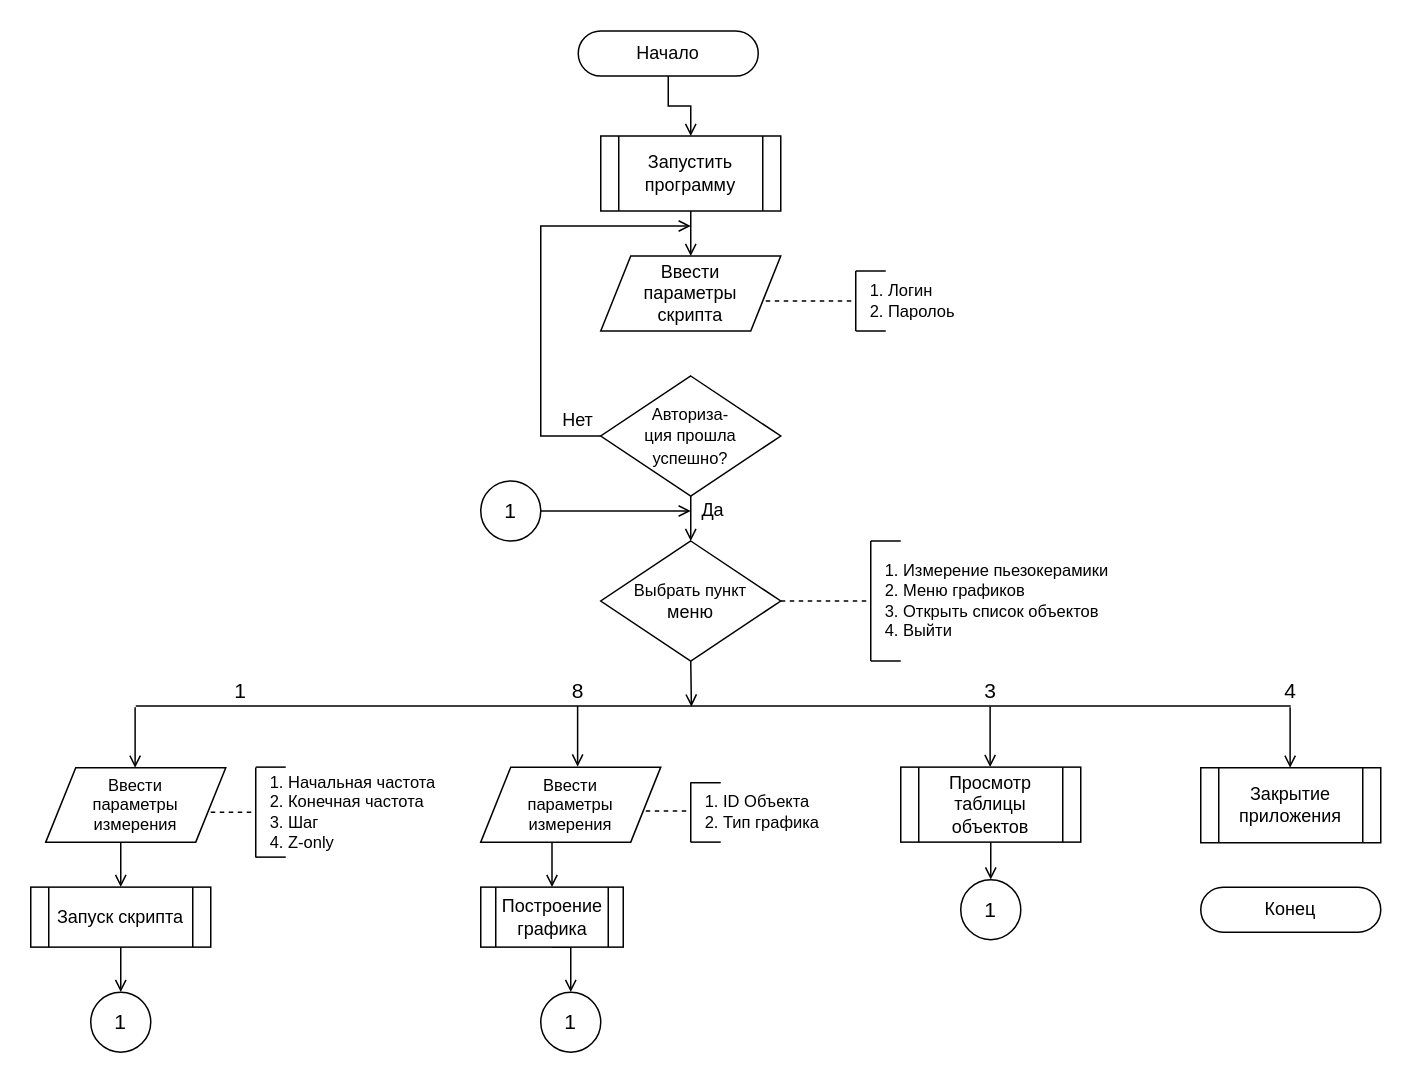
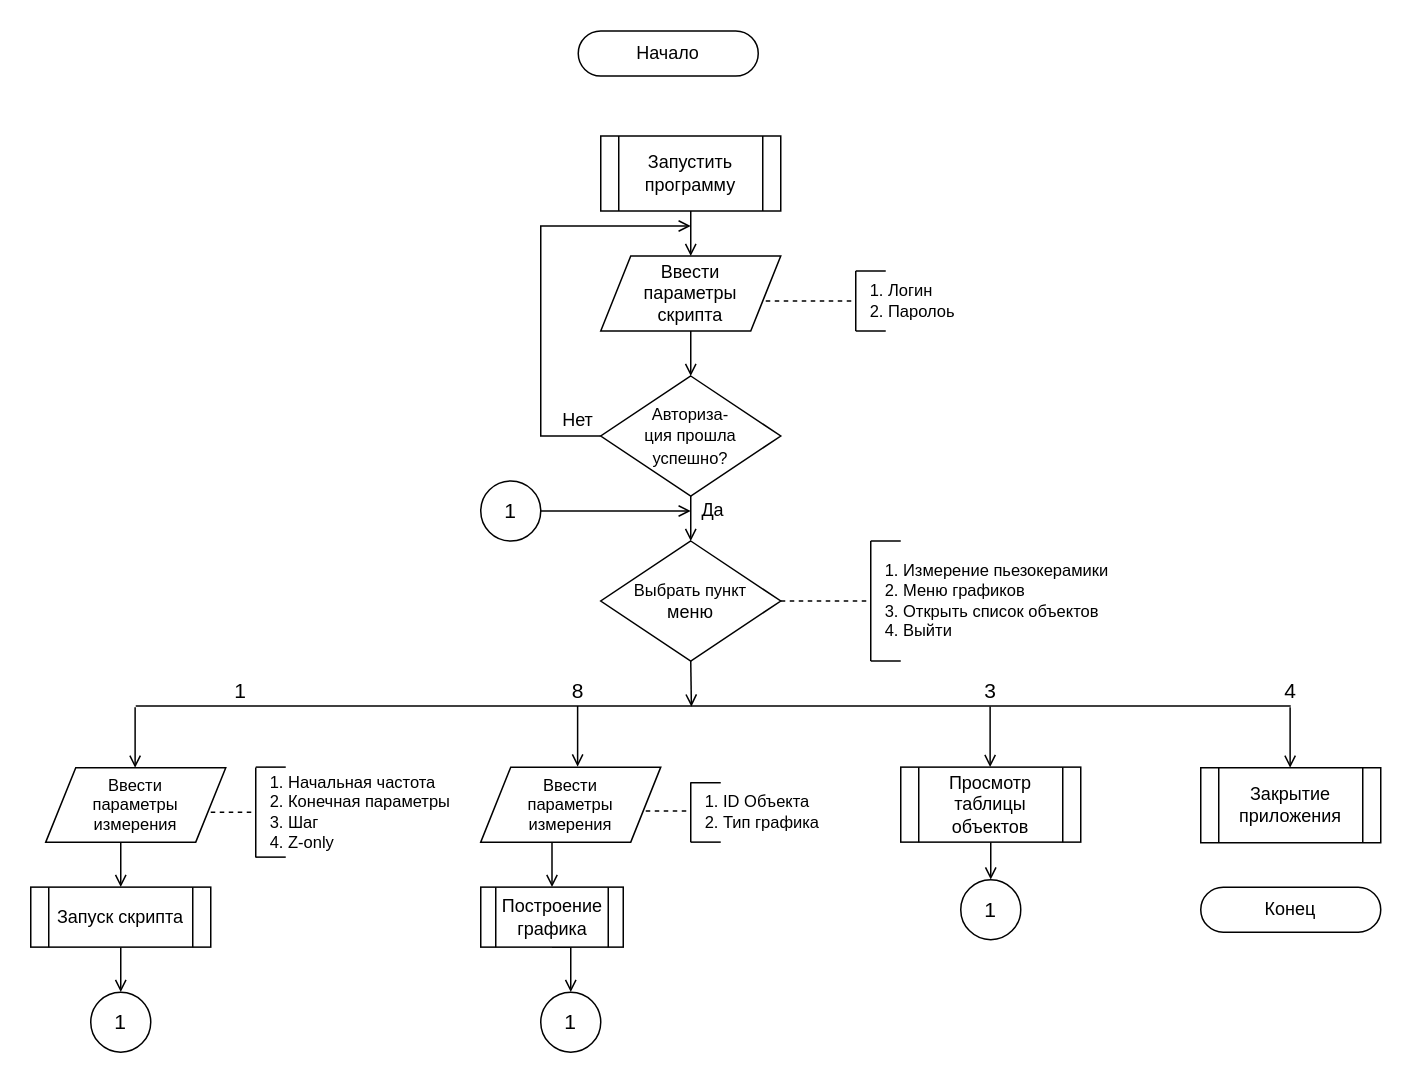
edge "Начало" -> "Запустить программу": removed
edge "Ввести параметры скрипта" -> "Авториза- ция прошла успешно?": added
node "Начальная частота Конечная частота Шаг Z-only": label "Начальная частота Конечная частота Шаг Z-only" -> "Начальная частота Конечная параметры Шаг Z-only"
